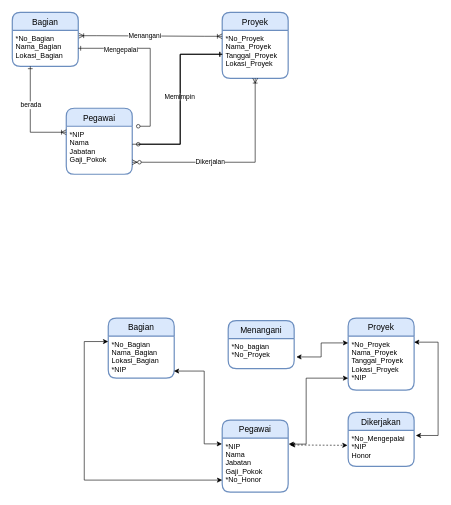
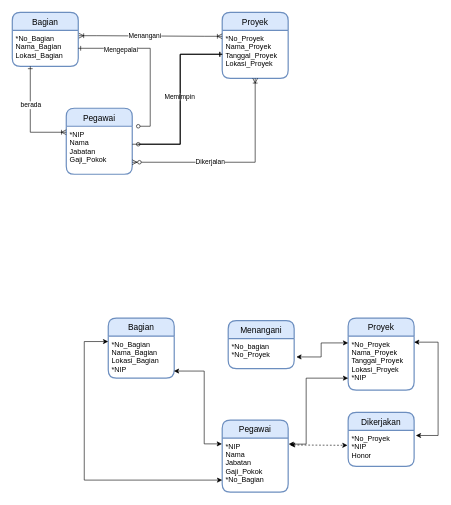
node "*No_Mengepalai *NIP Honor": label "*No_Mengepalai *NIP Honor" -> "*No_Proyek *NIP Honor"
node "*NIP Nama Jabatan Gaji_Pokok *No_Honor": label "*NIP Nama Jabatan Gaji_Pokok *No_Honor" -> "*NIP Nama Jabatan Gaji_Pokok *No_Bagian"
